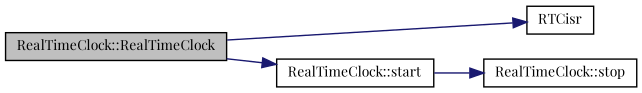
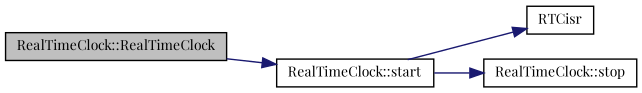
edge "RealTimeClock::RealTimeClock" -> "RTCisr": now "RealTimeClock::start" -> "RTCisr"
